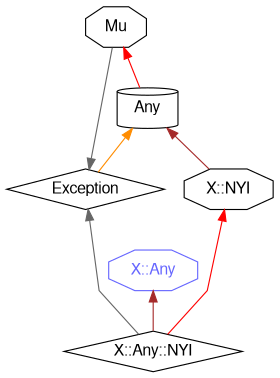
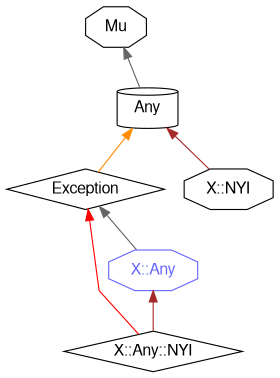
edge "Any" -> "Mu": color red -> gray40
edge "Mu" -> "Exception": now "X::Any" -> "Exception"
edge "X::Any::NYI" -> "Exception": color gray40 -> red
edge "X::Any::NYI" -> "X::NYI": removed
